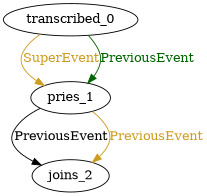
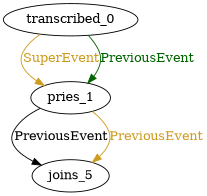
node "joins_2": label "joins_2" -> "joins_5"
